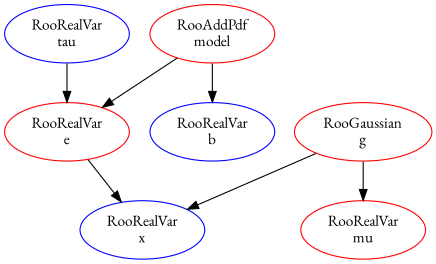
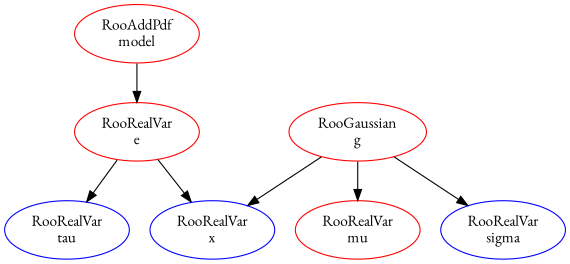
edge "RooRealVar tau" -> "RooRealVar e": reversed
node "RooRealVar b": removed
node "RooRealVar sigma": added
